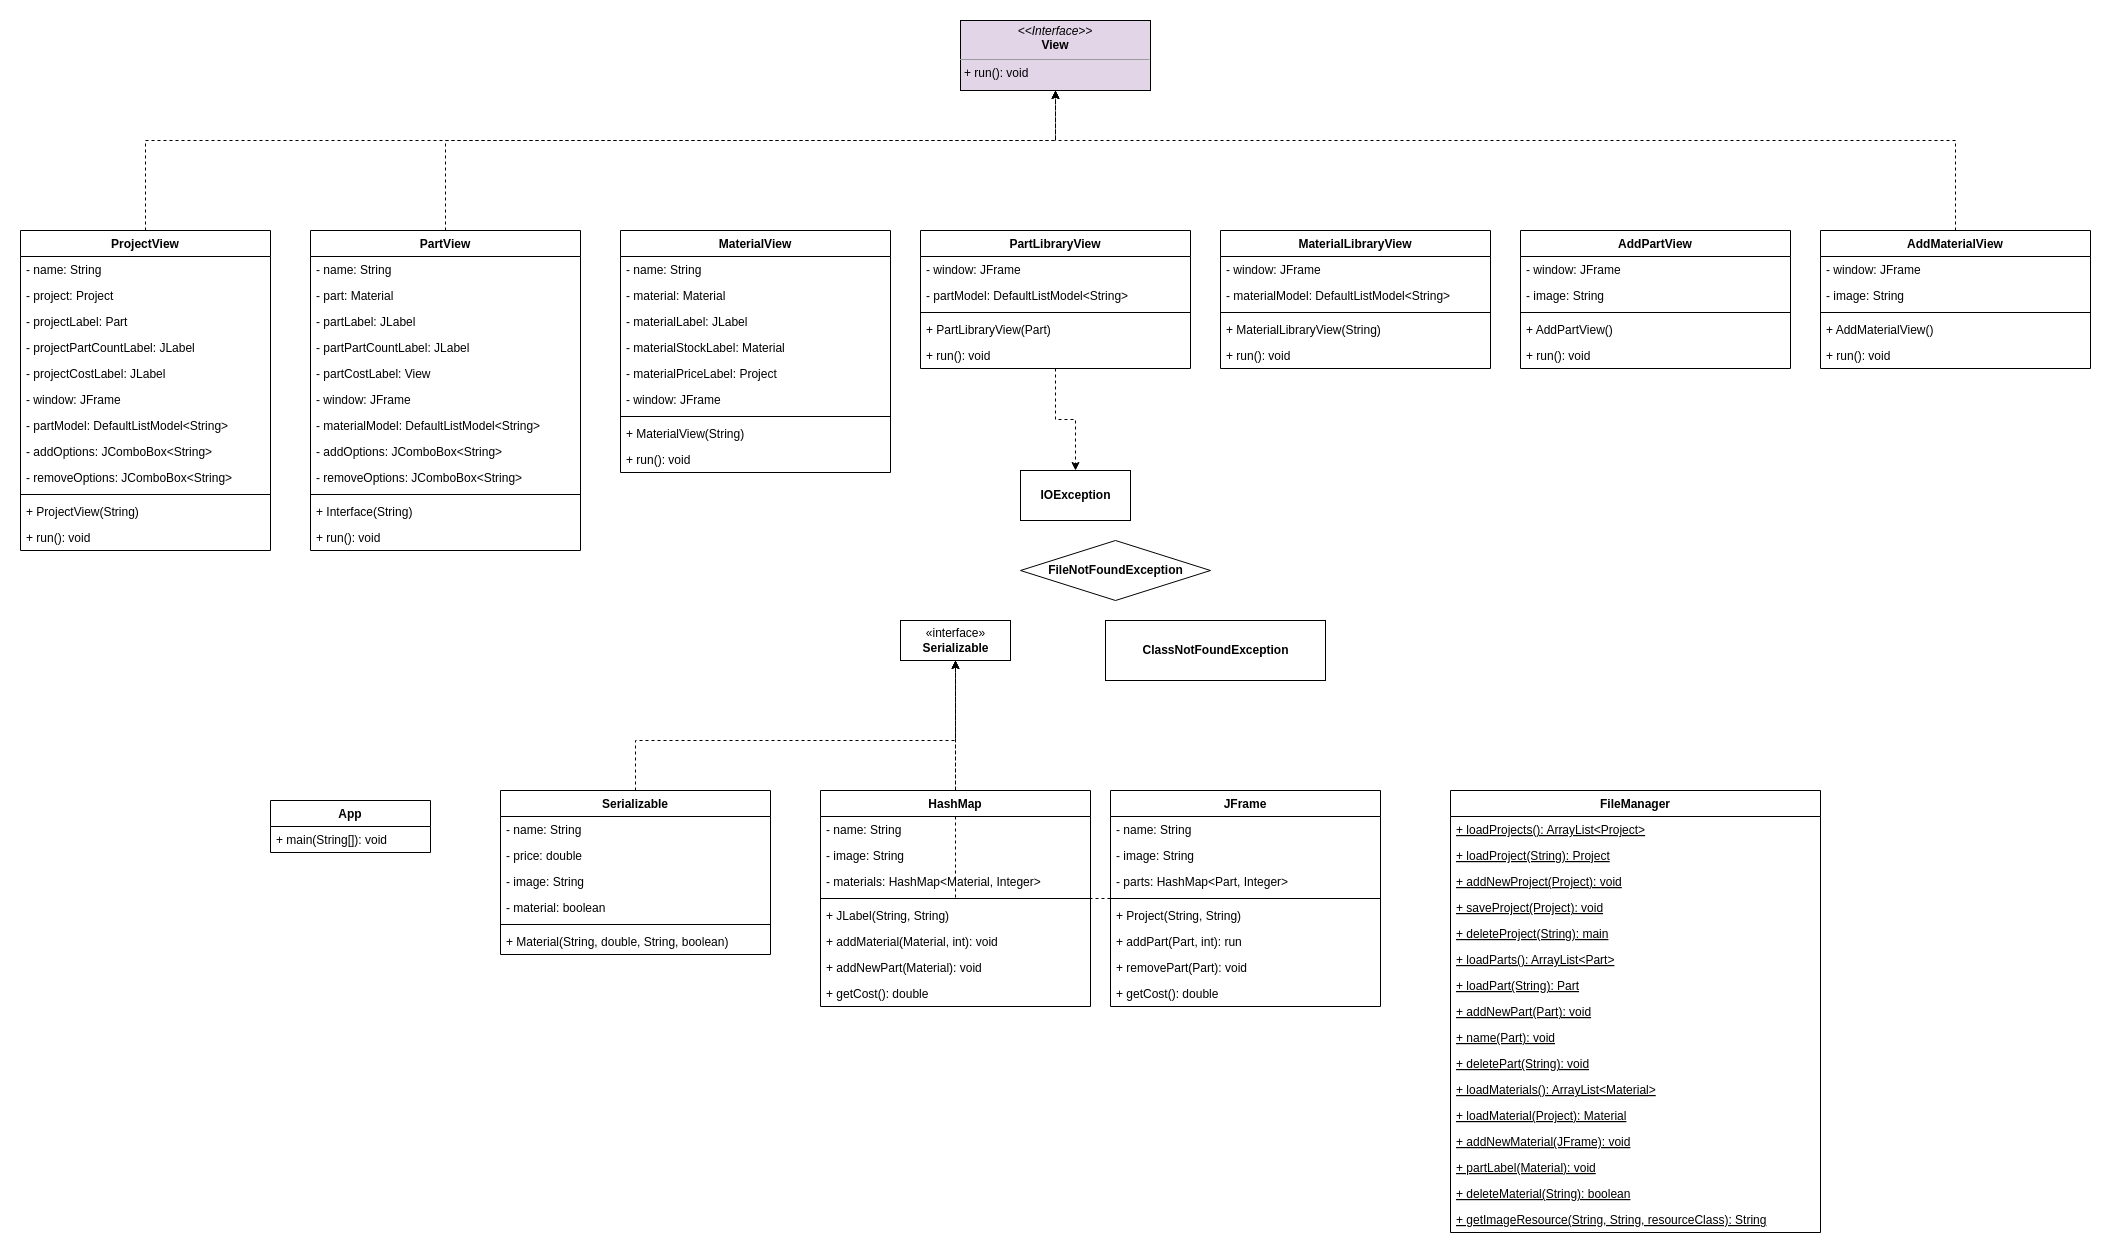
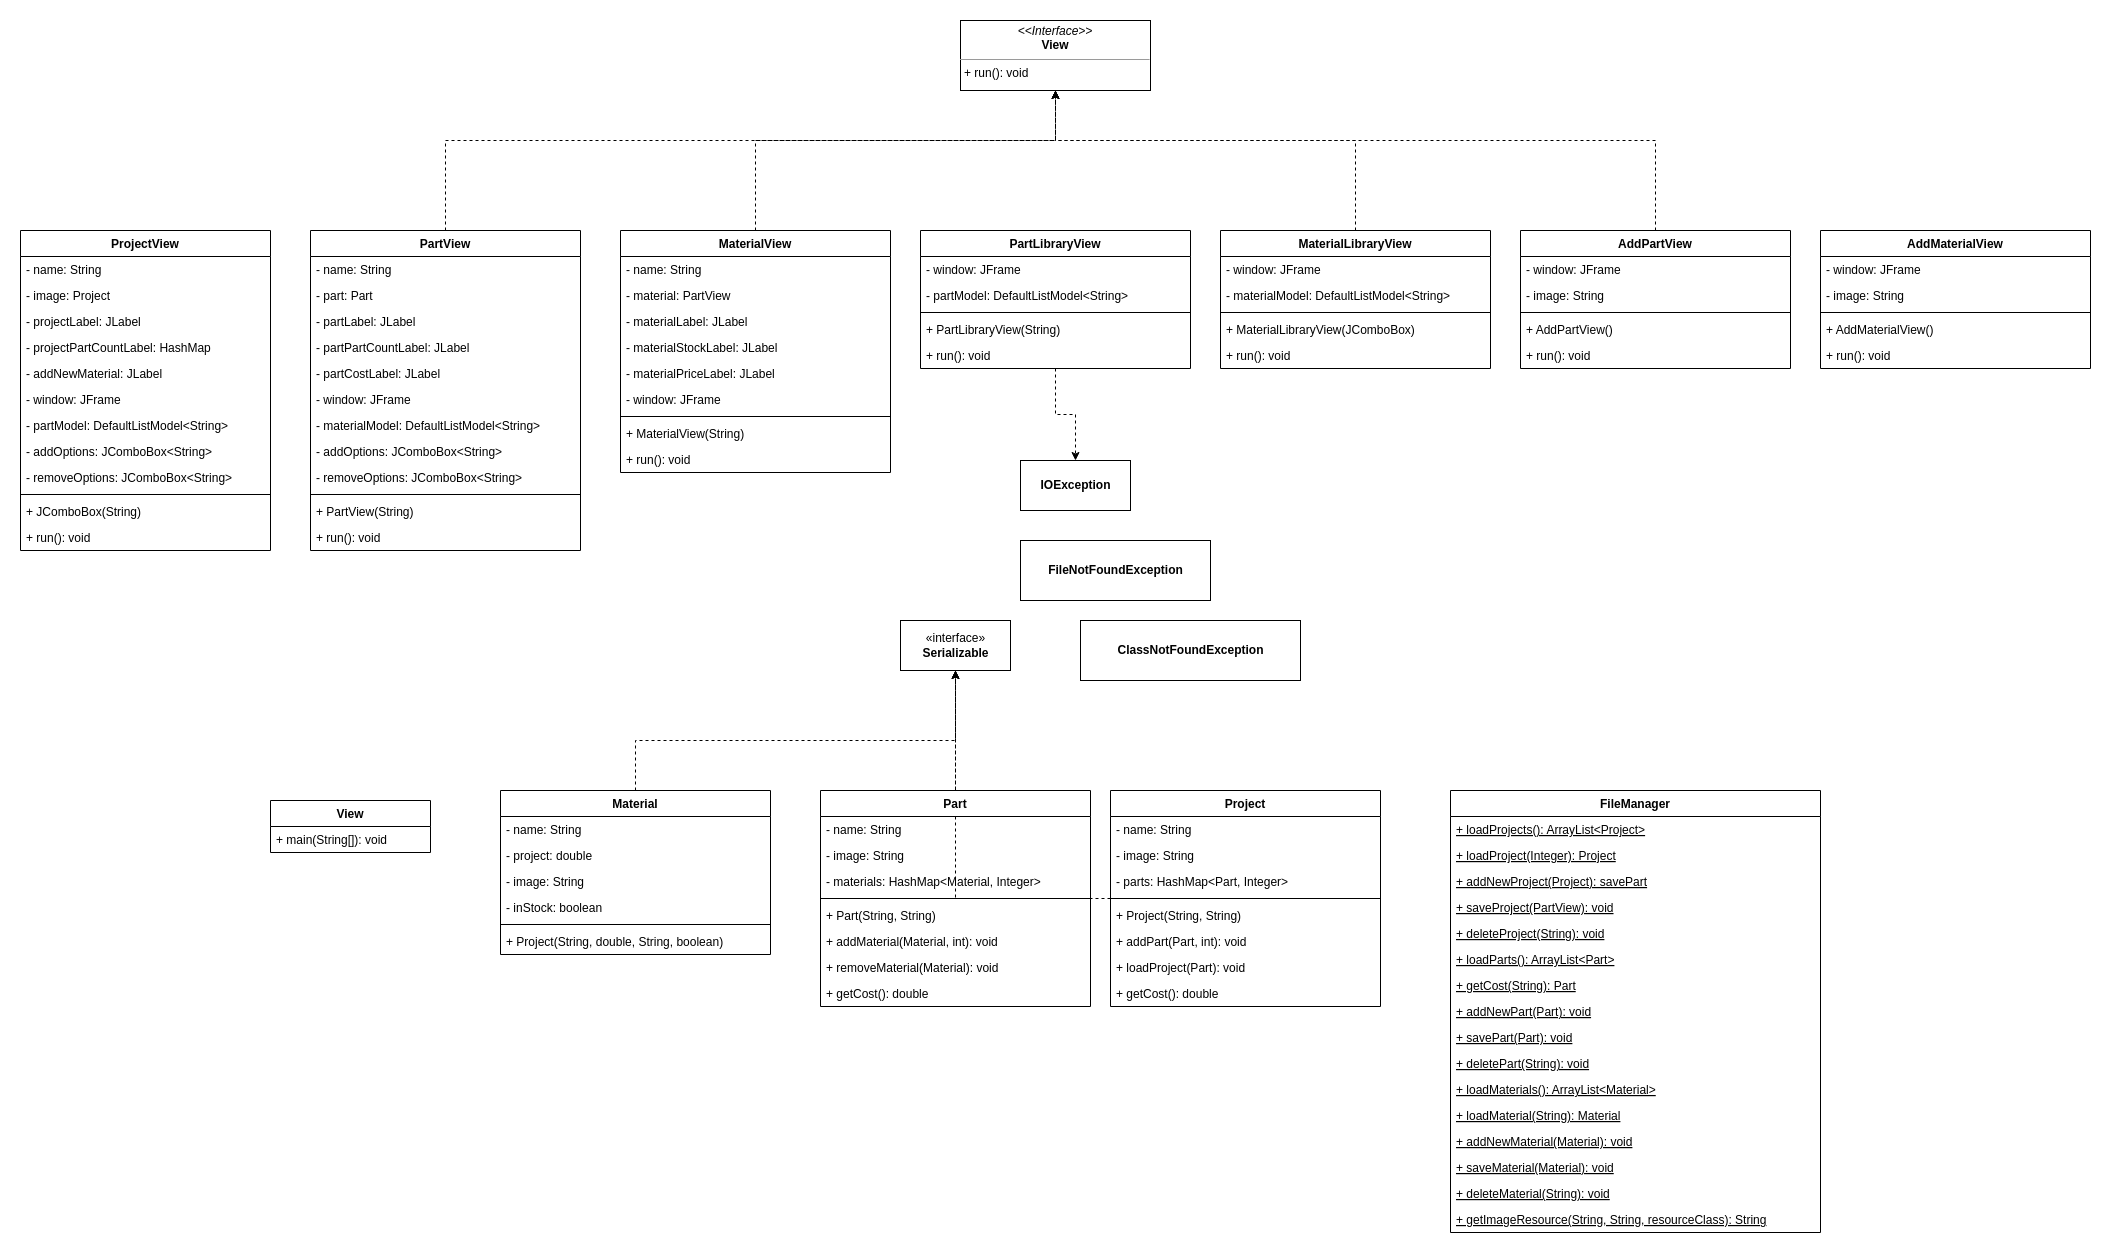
node "<<Interface>> View + run(): void": fillcolor #e1d5e7 -> #ffffff
edge "ProjectView" -> "<<Interface>> View + run(): void": removed
edge "AddMaterialView" -> "<<Interface>> View + run(): void": removed
edge "PartView" -> "<<Interface>> View + run(): void": arrowhead classic -> open
edge "MaterialView" -> "<<Interface>> View + run(): void": added
edge "MaterialLibraryView" -> "<<Interface>> View + run(): void": added
edge "AddPartView" -> "<<Interface>> View + run(): void": added
node "- project: Project": label "- project: Project" -> "- image: Project"
node "- part: Material": label "- part: Material" -> "- part: Part"
node "- material: Material": label "- material: Material" -> "- material: PartView"
node "- projectLabel: Part": label "- projectLabel: Part" -> "- projectLabel: JLabel"
node "+ PartLibraryView(Part)": label "+ PartLibraryView(Part)" -> "+ PartLibraryView(String)"
node "+ MaterialLibraryView(String)": label "+ MaterialLibraryView(String)" -> "+ MaterialLibraryView(JComboBox)"
node "- projectPartCountLabel: JLabel": label "- projectPartCountLabel: JLabel" -> "- projectPartCountLabel: HashMap"
node "- materialStockLabel: Material": label "- materialStockLabel: Material" -> "- materialStockLabel: JLabel"
node "- projectCostLabel: JLabel": label "- projectCostLabel: JLabel" -> "- addNewMaterial: JLabel"
node "- partCostLabel: View": label "- partCostLabel: View" -> "- partCostLabel: JLabel"
node "- materialPriceLabel: Project": label "- materialPriceLabel: Project" -> "- materialPriceLabel: JLabel"
node "IOException": moved (1076, 496) -> (1076, 486)
node "+ ProjectView(String)": label "+ ProjectView(String)" -> "+ JComboBox(String)"
node "+ Interface(String)": label "+ Interface(String)" -> "+ PartView(String)"
node "FileNotFoundException": shape diamond -> rectangle
node "«interface» Serializable": size 110x40 -> 110x50
node "ClassNotFoundException": moved (1216, 651) -> (1191, 651)
node "Serializable": label "Serializable" -> "Material"
node "HashMap": label "HashMap" -> "Part"
node "JFrame": label "JFrame" -> "Project"
node "App": label "App" -> "View"
node "- price: double": label "- price: double" -> "- project: double"
node "+ loadProject(String): Project": label "+ loadProject(String): Project" -> "+ loadProject(Integer): Project"
node "+ addNewProject(Project): void": label "+ addNewProject(Project): void" -> "+ addNewProject(Project): savePart"
node "- material: boolean": label "- material: boolean" -> "- inStock: boolean"
node "+ saveProject(Project): void": label "+ saveProject(Project): void" -> "+ saveProject(PartView): void"
node "+ JLabel(String, String)": label "+ JLabel(String, String)" -> "+ Part(String, String)"
node "+ deleteProject(String): main": label "+ deleteProject(String): main" -> "+ deleteProject(String): void"
node "+ Material(String, double, String, boolean)": label "+ Material(String, double, String, boolean)" -> "+ Project(String, double, String, boolean)"
node "+ addPart(Part, int): run": label "+ addPart(Part, int): run" -> "+ addPart(Part, int): void"
node "+ addNewPart(Material): void": label "+ addNewPart(Material): void" -> "+ removeMaterial(Material): void"
node "+ removePart(Part): void": label "+ removePart(Part): void" -> "+ loadProject(Part): void"
node "+ loadPart(String): Part": label "+ loadPart(String): Part" -> "+ getCost(String): Part"
node "+ name(Part): void": label "+ name(Part): void" -> "+ savePart(Part): void"
node "+ loadMaterial(Project): Material": label "+ loadMaterial(Project): Material" -> "+ loadMaterial(String): Material"
node "+ addNewMaterial(JFrame): void": label "+ addNewMaterial(JFrame): void" -> "+ addNewMaterial(Material): void"
node "+ partLabel(Material): void": label "+ partLabel(Material): void" -> "+ saveMaterial(Material): void"
node "+ deleteMaterial(String): boolean": label "+ deleteMaterial(String): boolean" -> "+ deleteMaterial(String): void"
